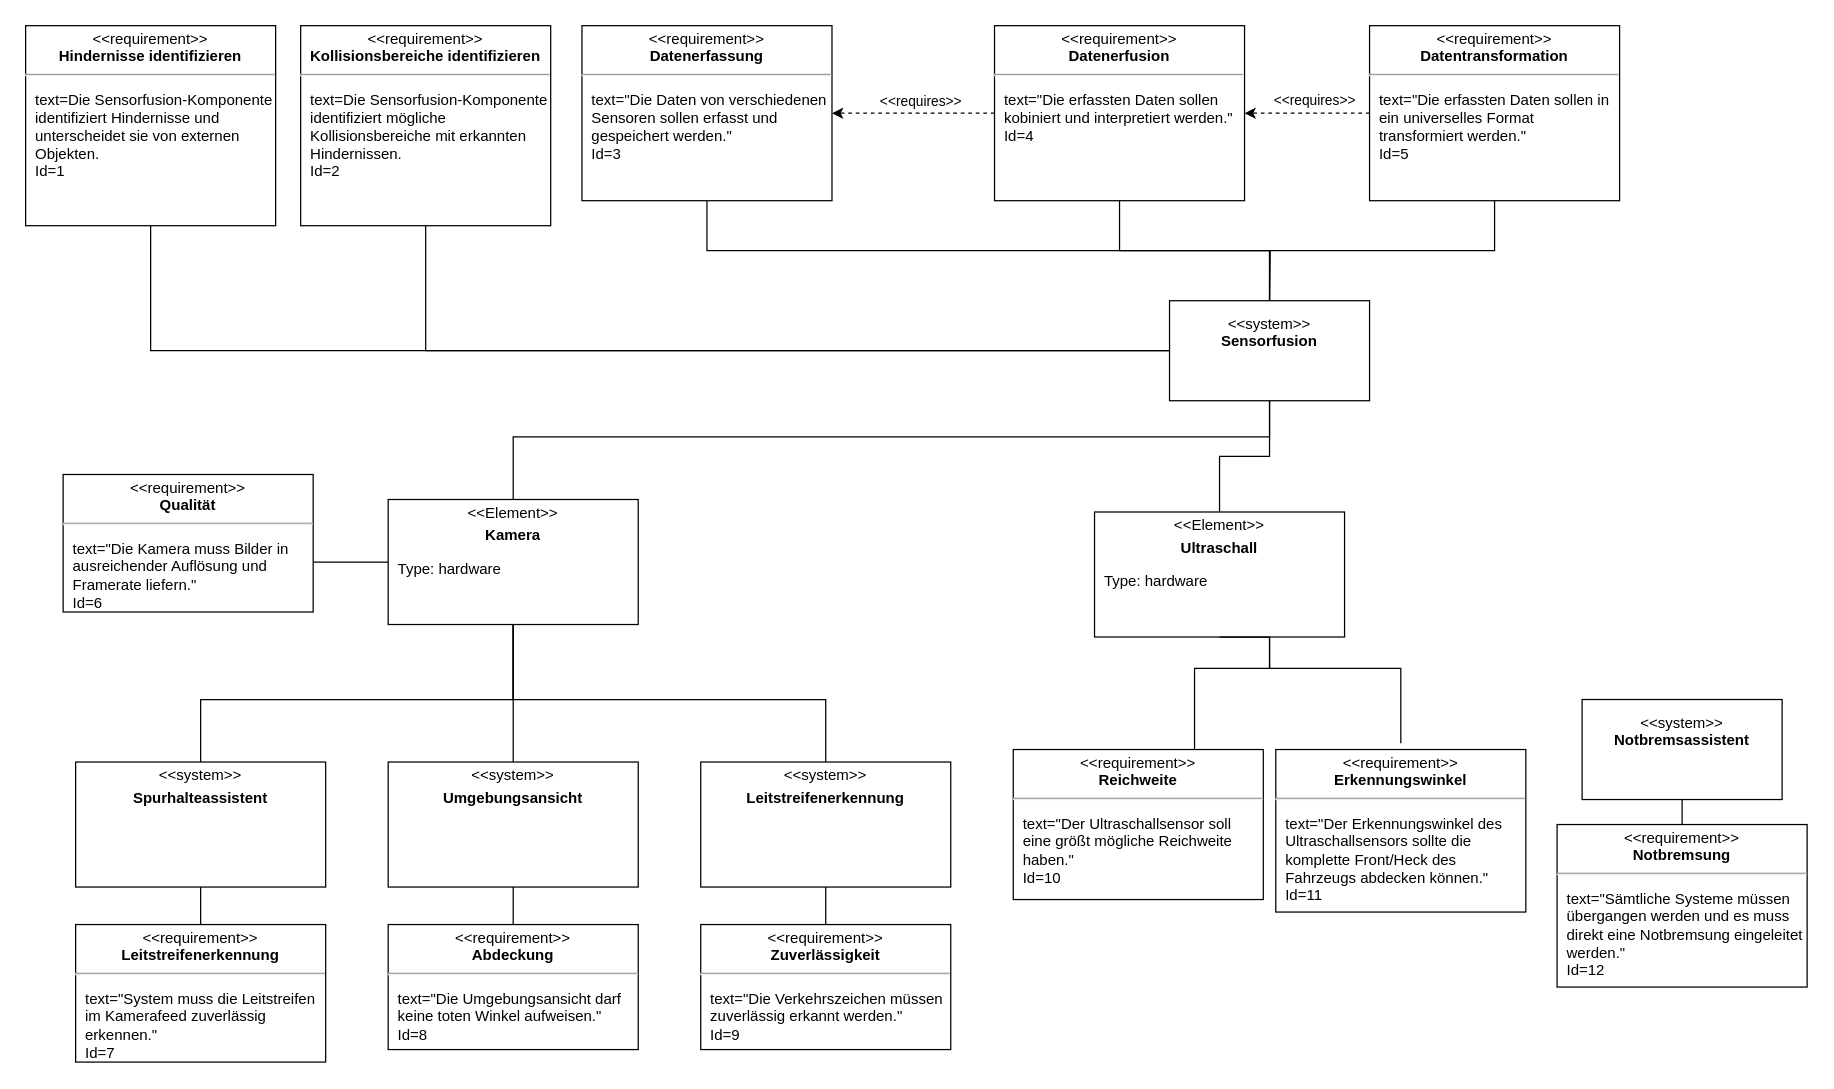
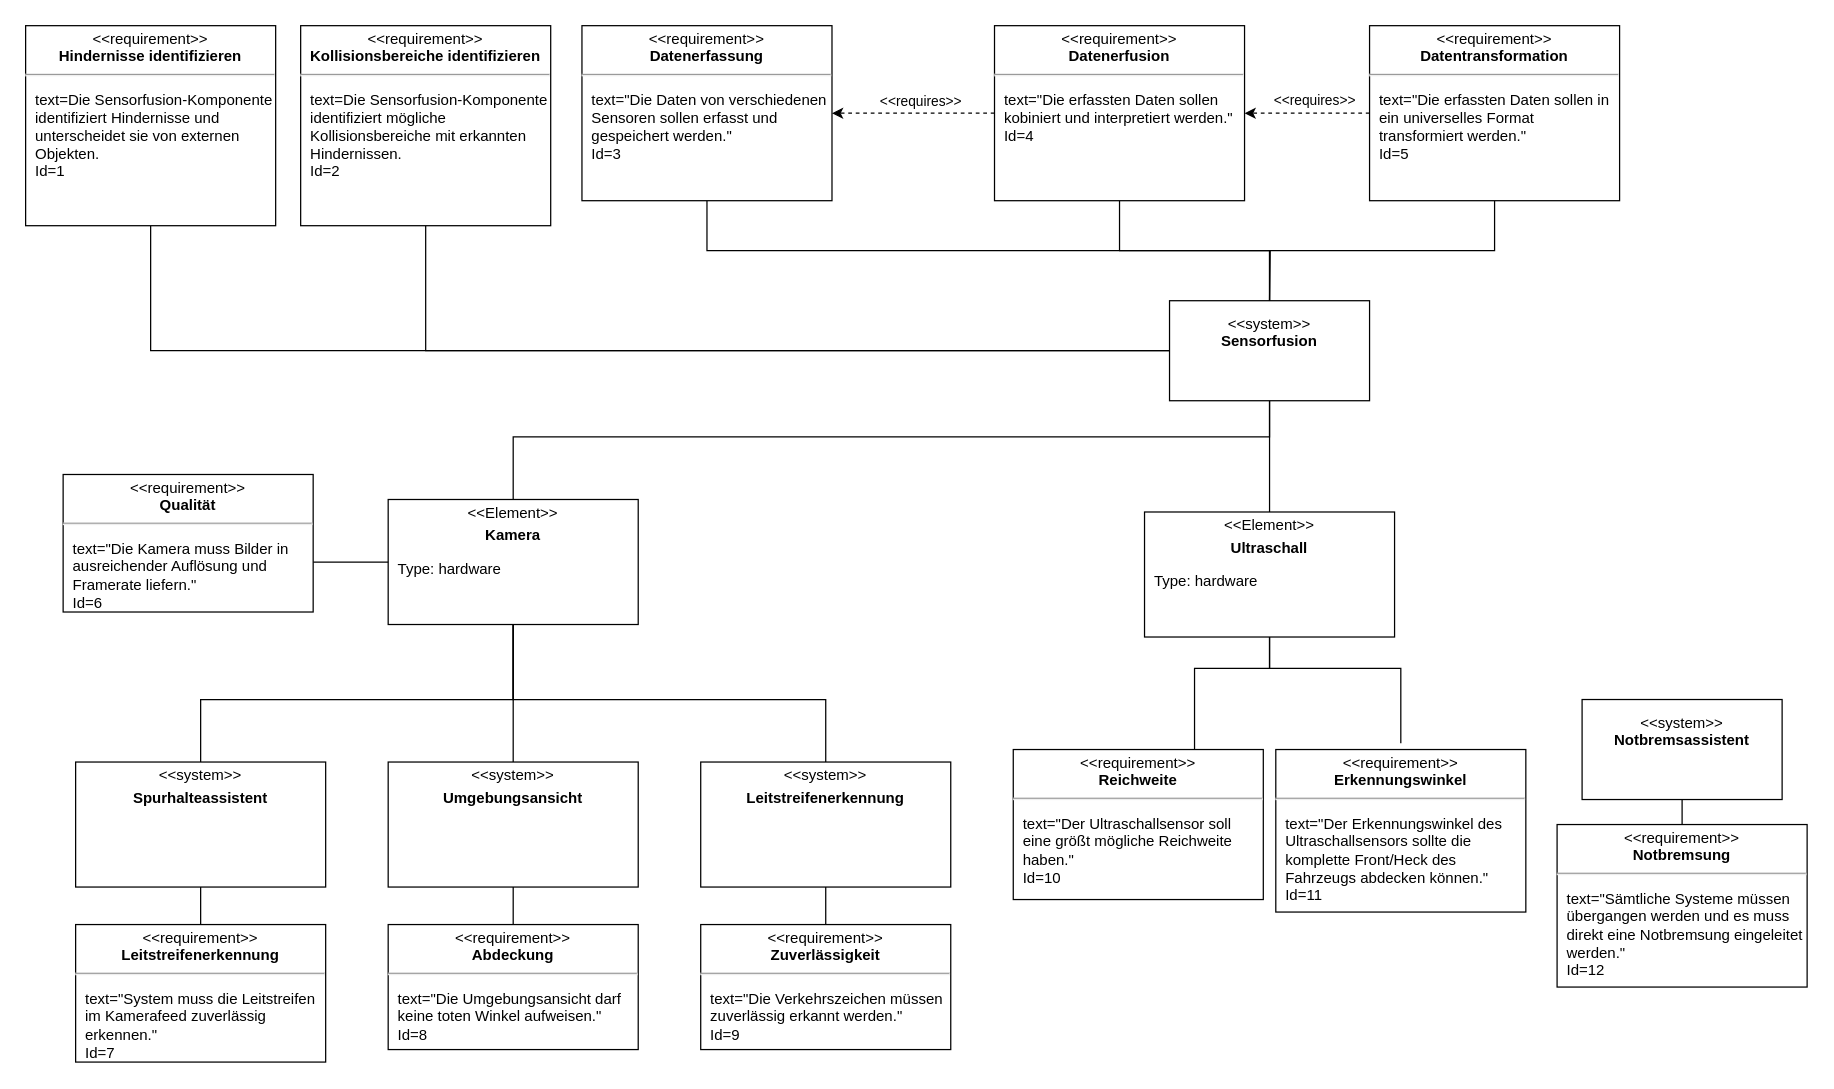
node "<<Element>> Ultraschall Type: hardware": moved (1219, 574) -> (1269, 574)
